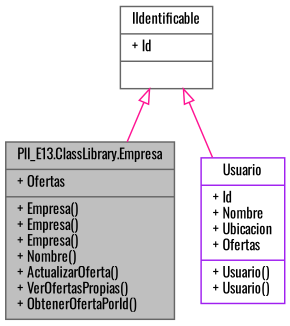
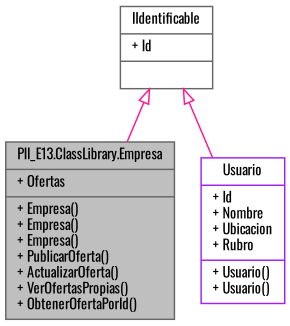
node "Usuario": text "+ Ofertas" -> "+ Rubro"
node "PII_E13.ClassLibrary.Empresa": text "+ Nombre()" -> "+ PublicarOferta()"
